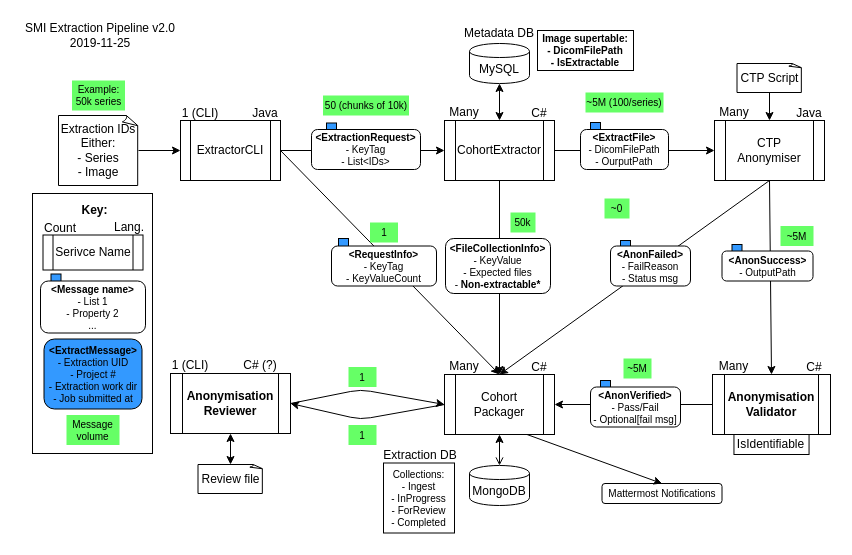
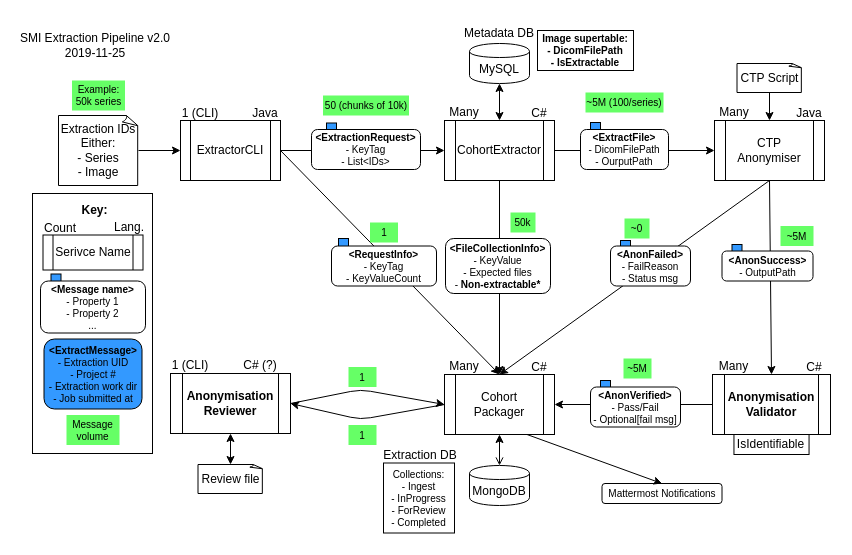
node "SMI Extraction Pipeline v2.0 2019-11-25": moved (101, 36) -> (96, 46)
node "~0": moved (617, 209) -> (637, 229)
node "<Message name> - List 1 - Property 2 ...": label "<Message name> - List 1 - Property 2 ..." -> "<Message name> - Property 1 - Property 2 ..."
